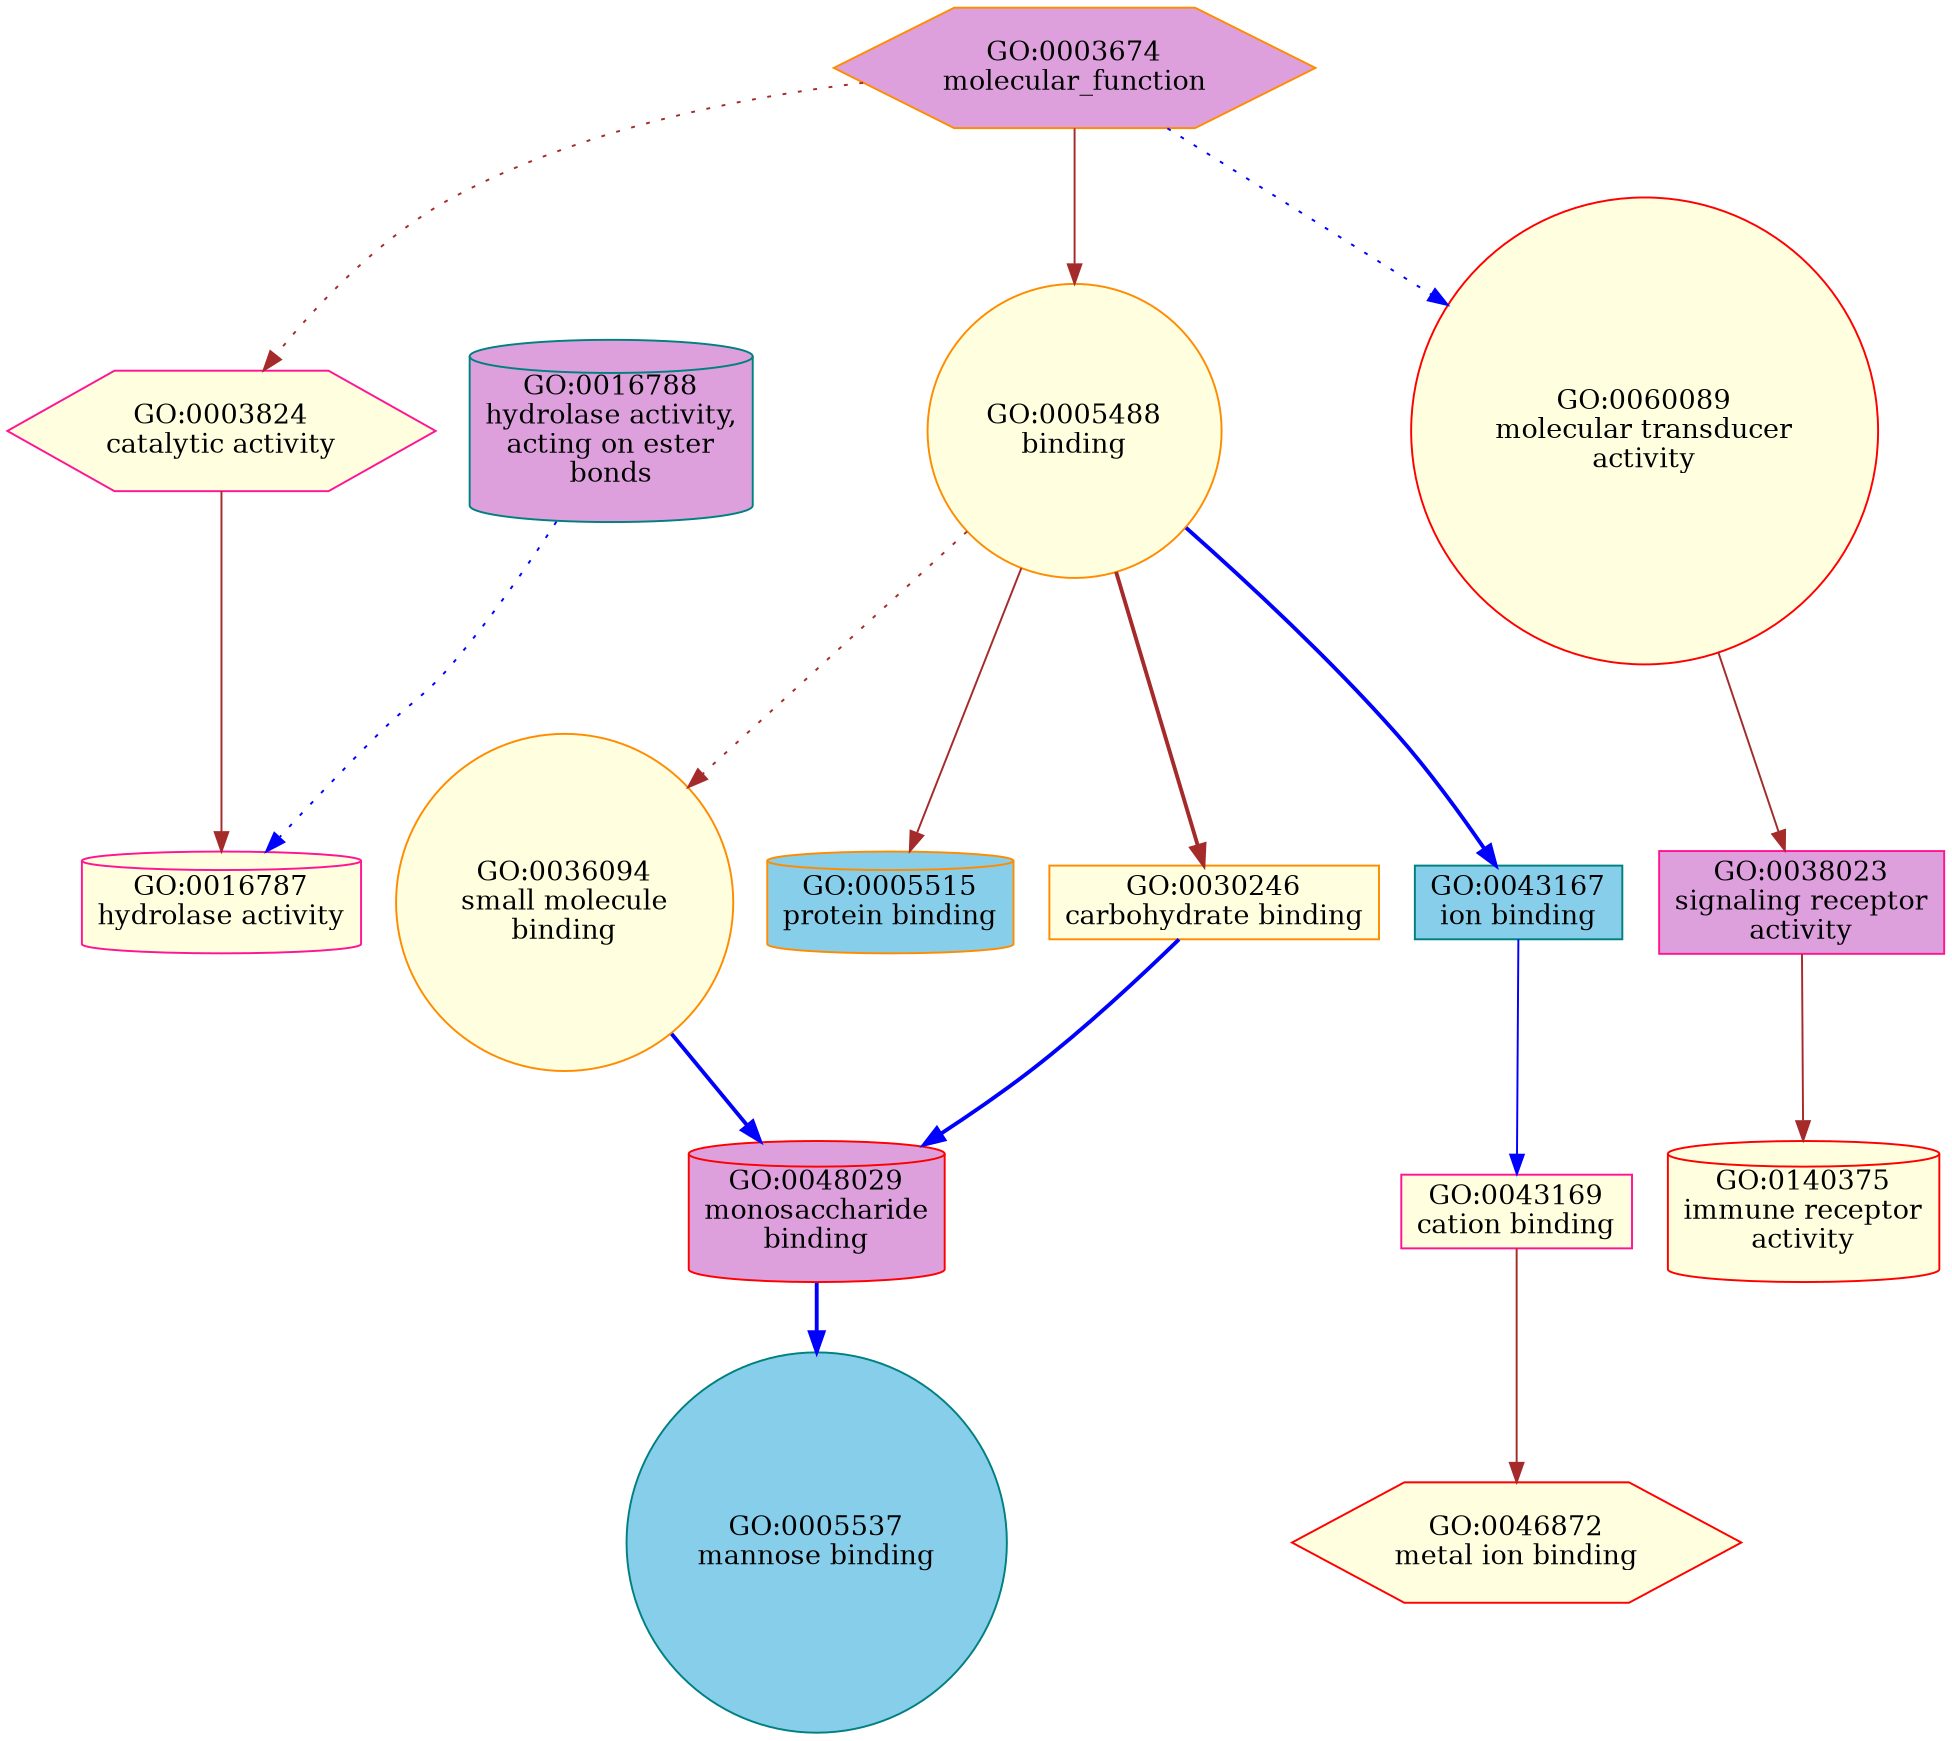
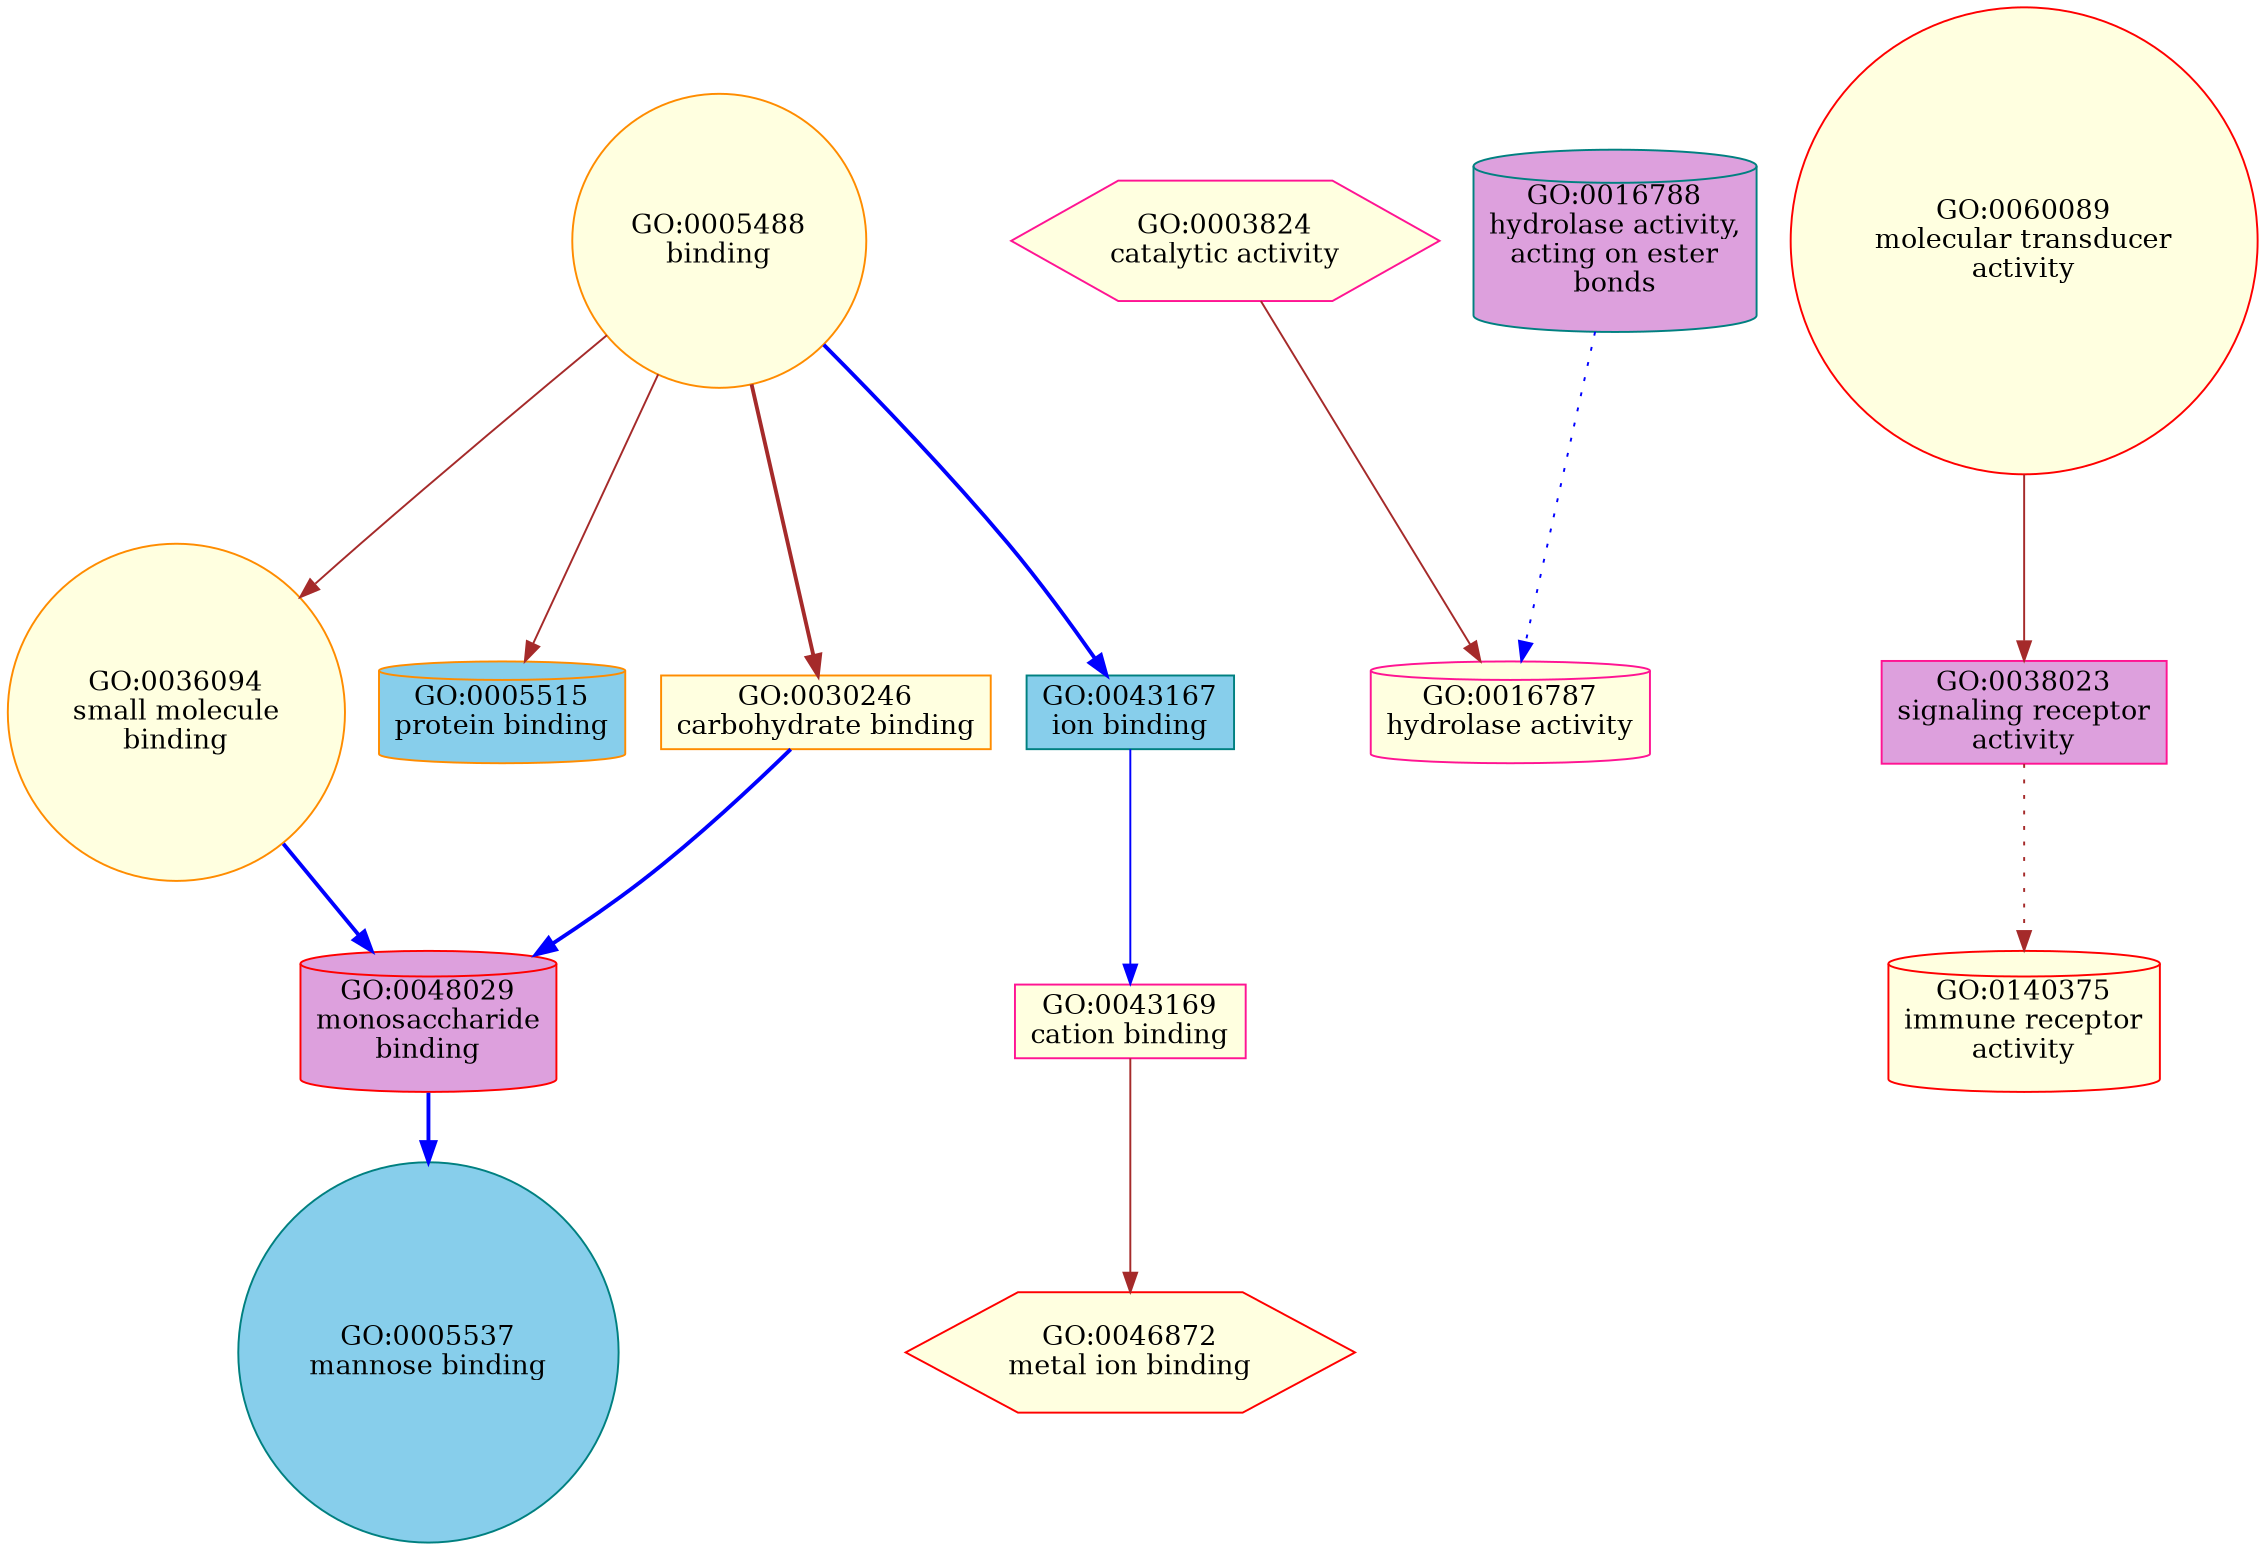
node "GO:0003674 molecular_function": removed
edge "GO:0005488 binding" -> "GO:0036094 small molecule binding": style dotted -> solid
edge "GO:0038023 signaling receptor activity" -> "GO:0140375 immune receptor activity": style solid -> dotted
